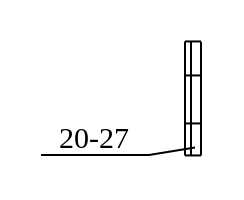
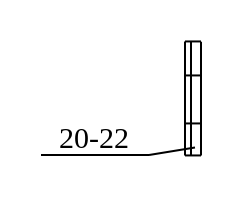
node "20-27": label "20-27" -> "20-22"
